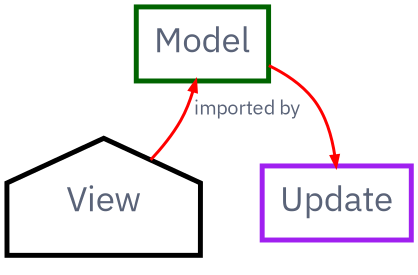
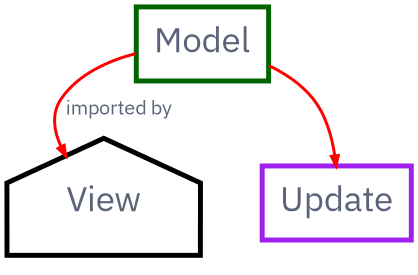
edge "View" -> "Model": reversed
